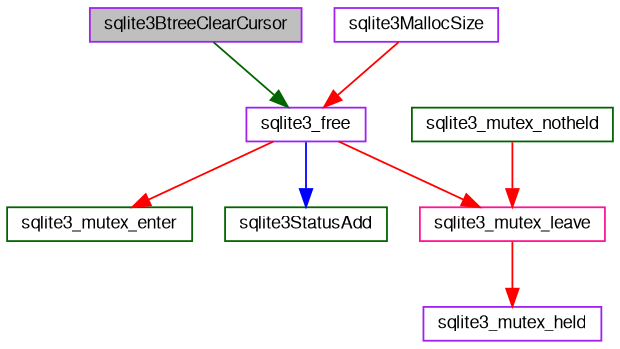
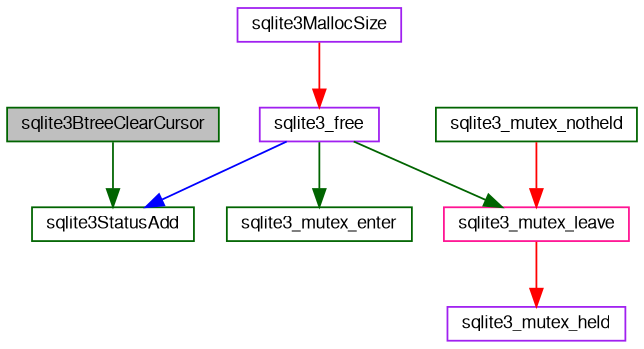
node "sqlite3BtreeClearCursor": color purple -> darkgreen
edge "sqlite3BtreeClearCursor" -> "sqlite3_free": now "sqlite3BtreeClearCursor" -> "sqlite3StatusAdd"
edge "sqlite3_free" -> "sqlite3_mutex_enter": color red -> darkgreen
edge "sqlite3_free" -> "sqlite3_mutex_leave": color red -> darkgreen
